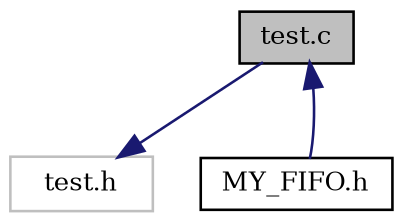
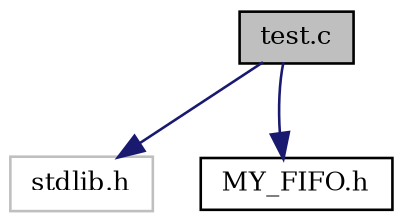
edge "MY_FIFO.h" -> "test.c": reversed
node "test.h": label "test.h" -> "stdlib.h"
